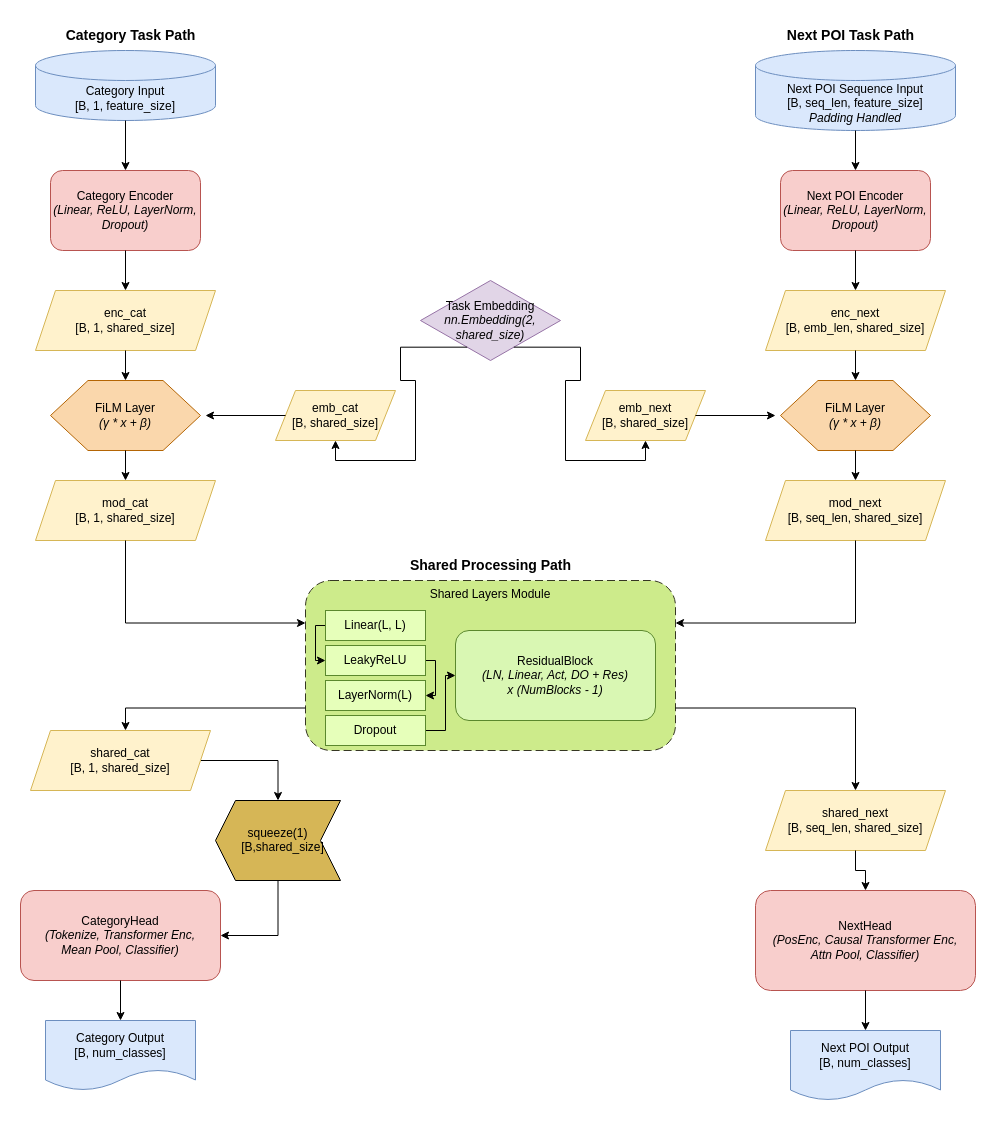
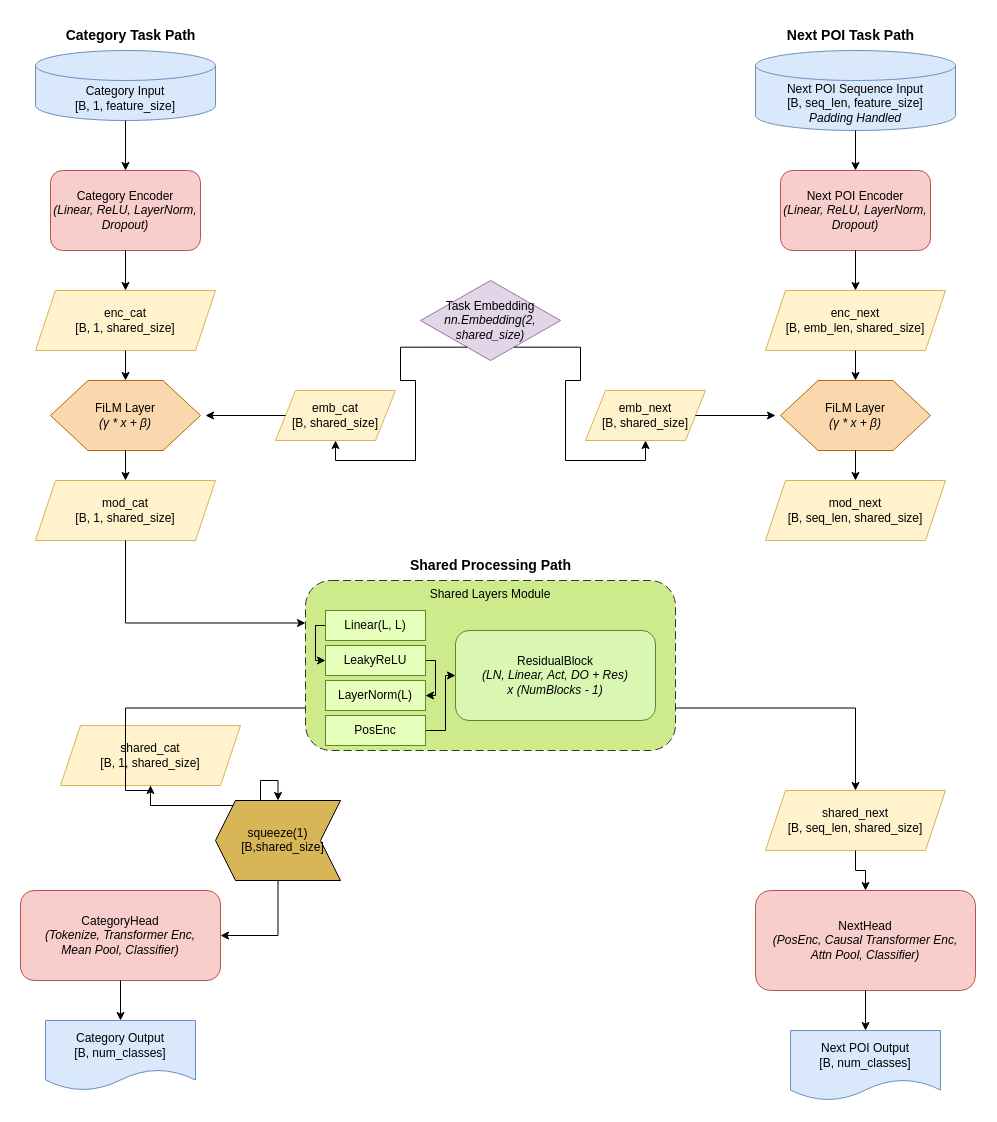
edge "mod_next [B, seq_len, shared_size]" -> "Shared Layers Module": removed
node "Dropout": label "Dropout" -> "PosEnc"
node "shared_cat [B, 1, shared_size]": moved (121, 761) -> (151, 756)
